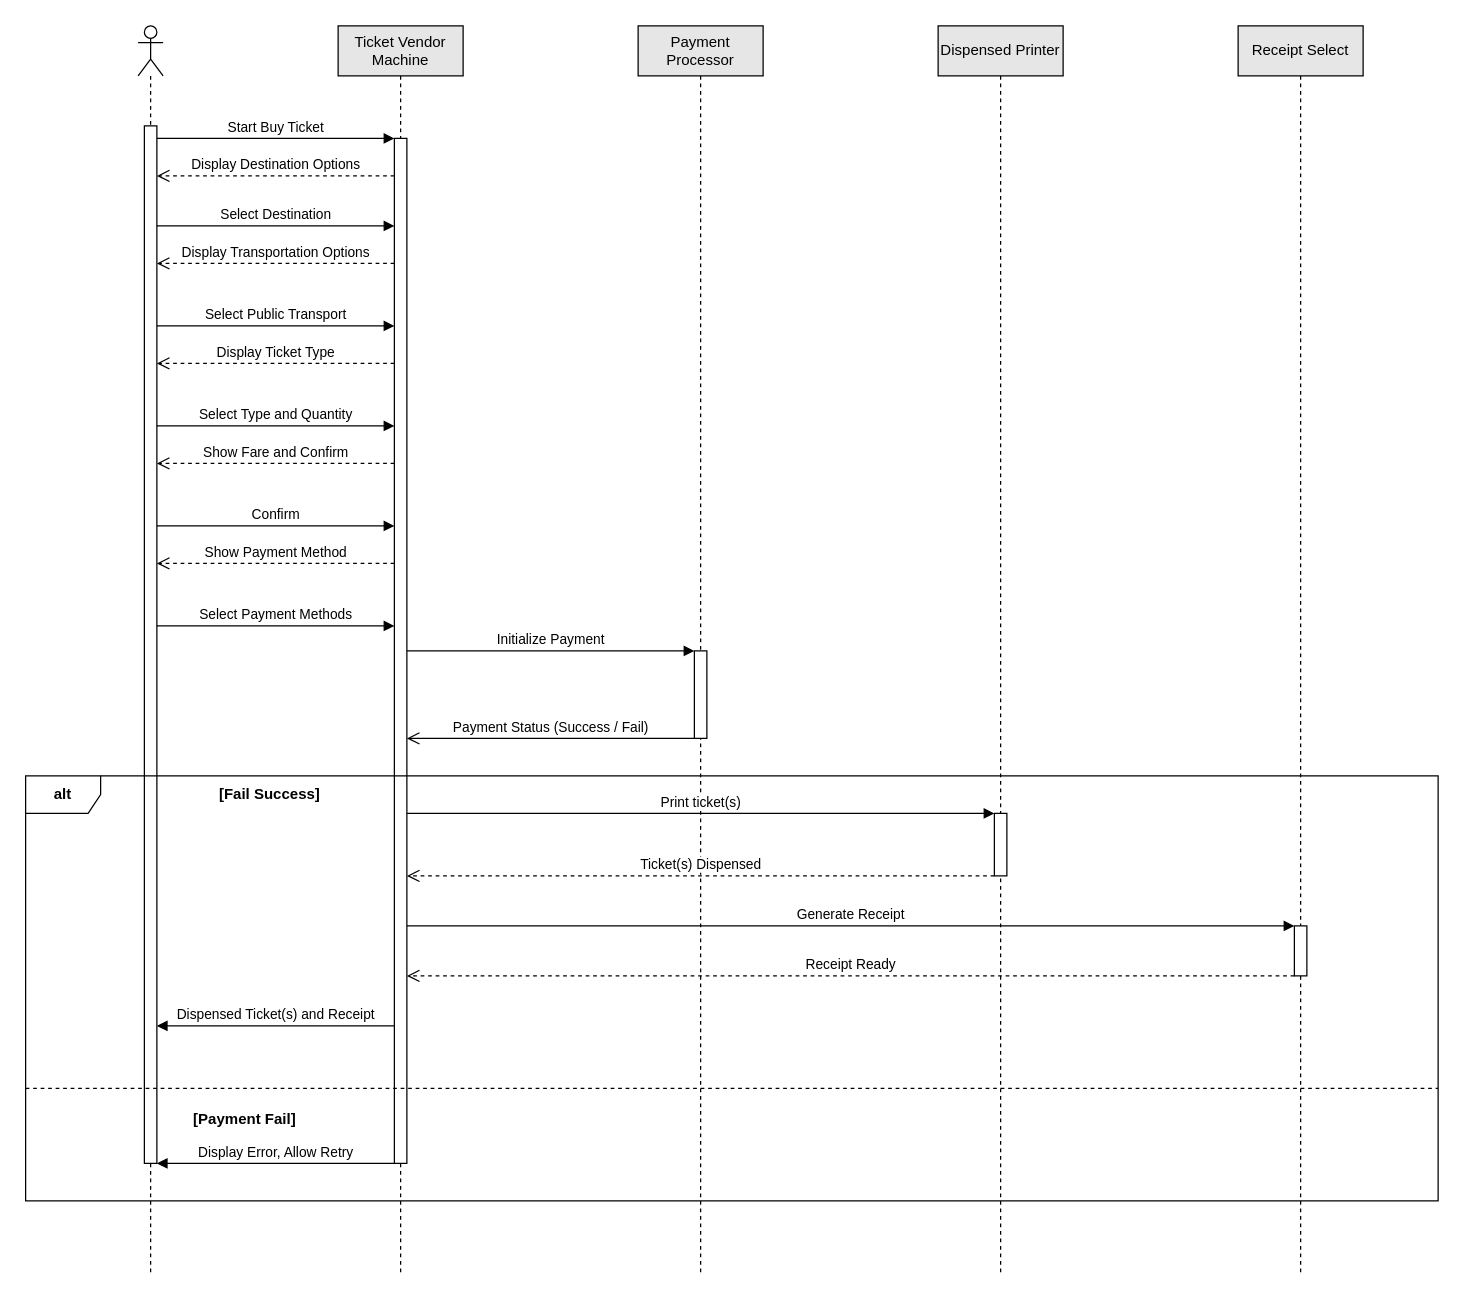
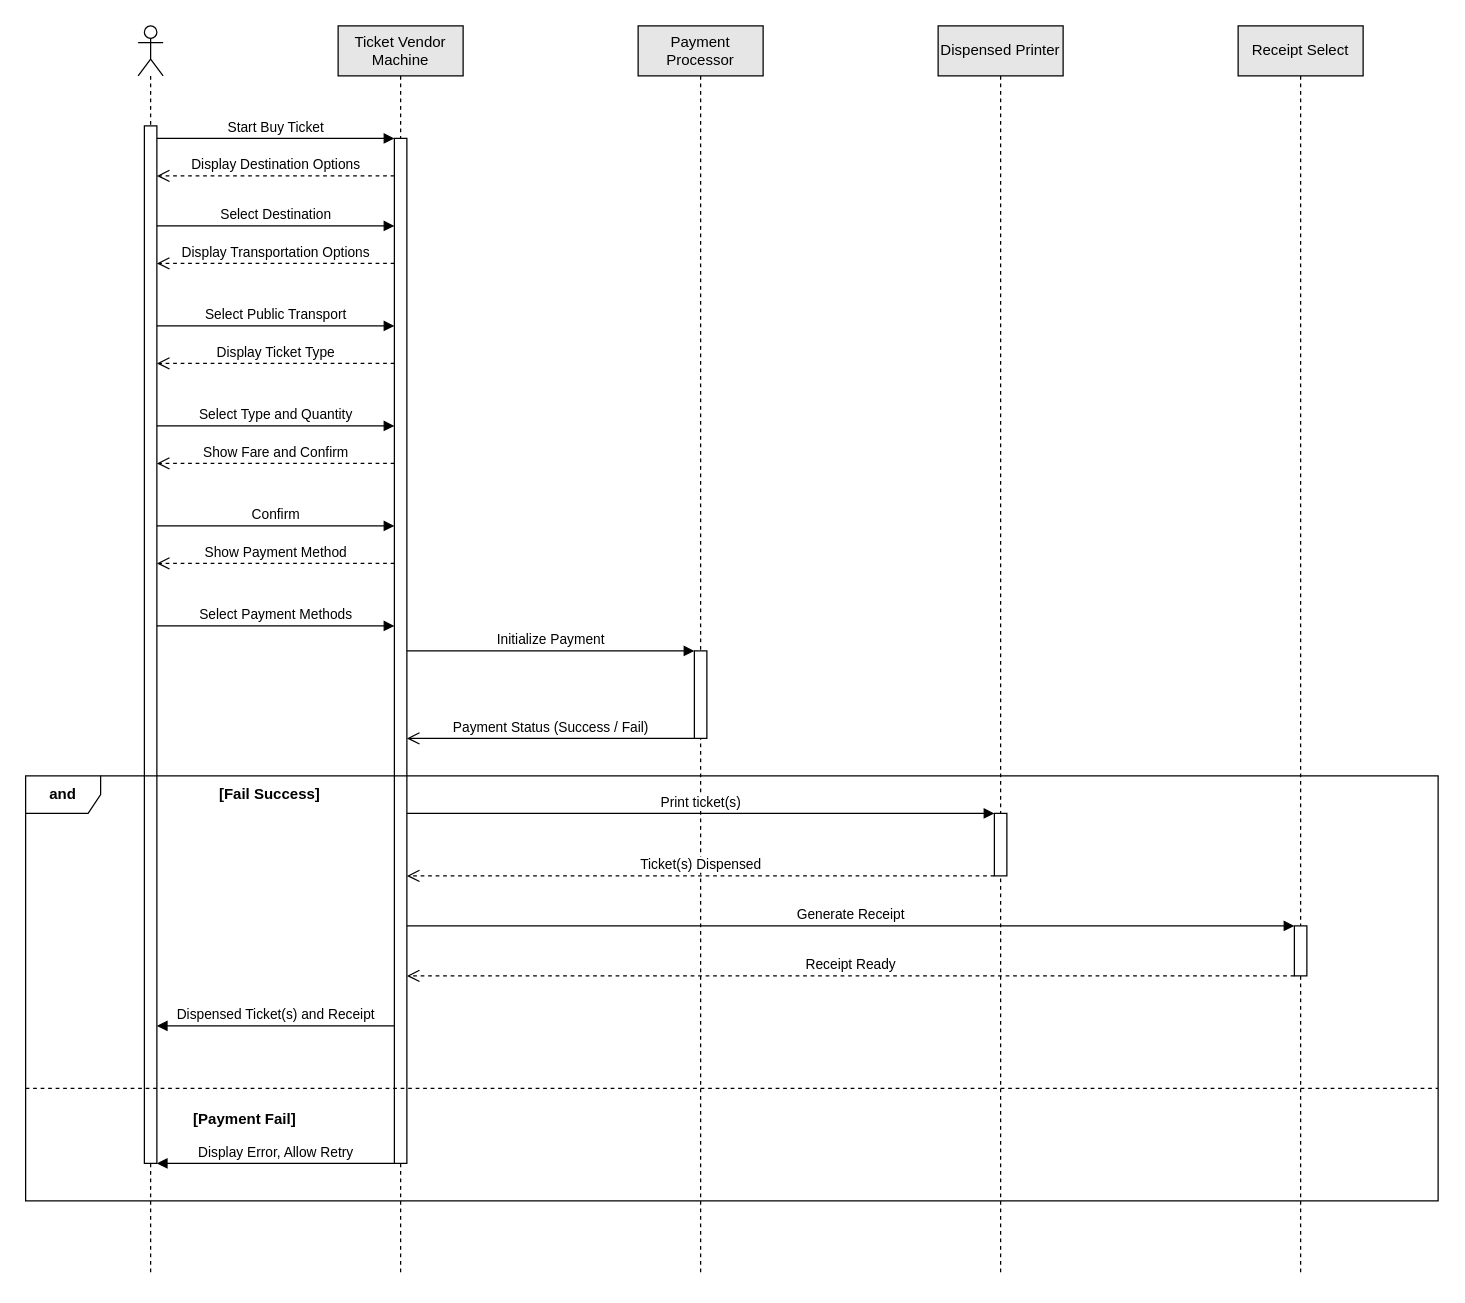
node "alt": label "alt" -> "and"
